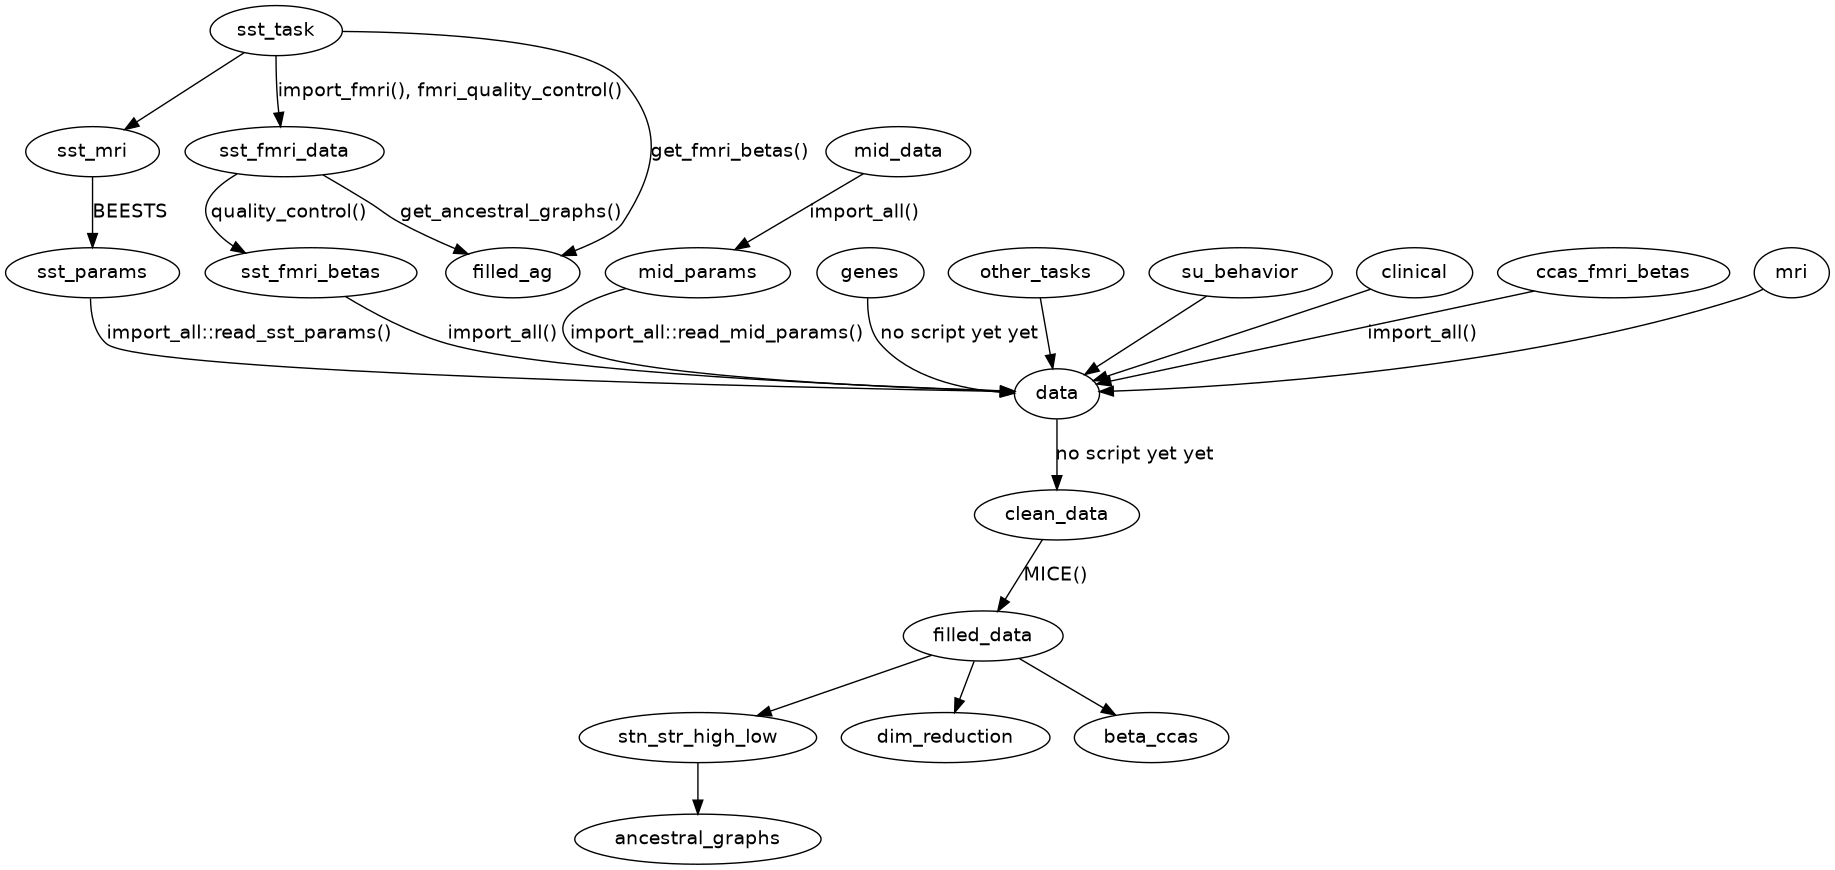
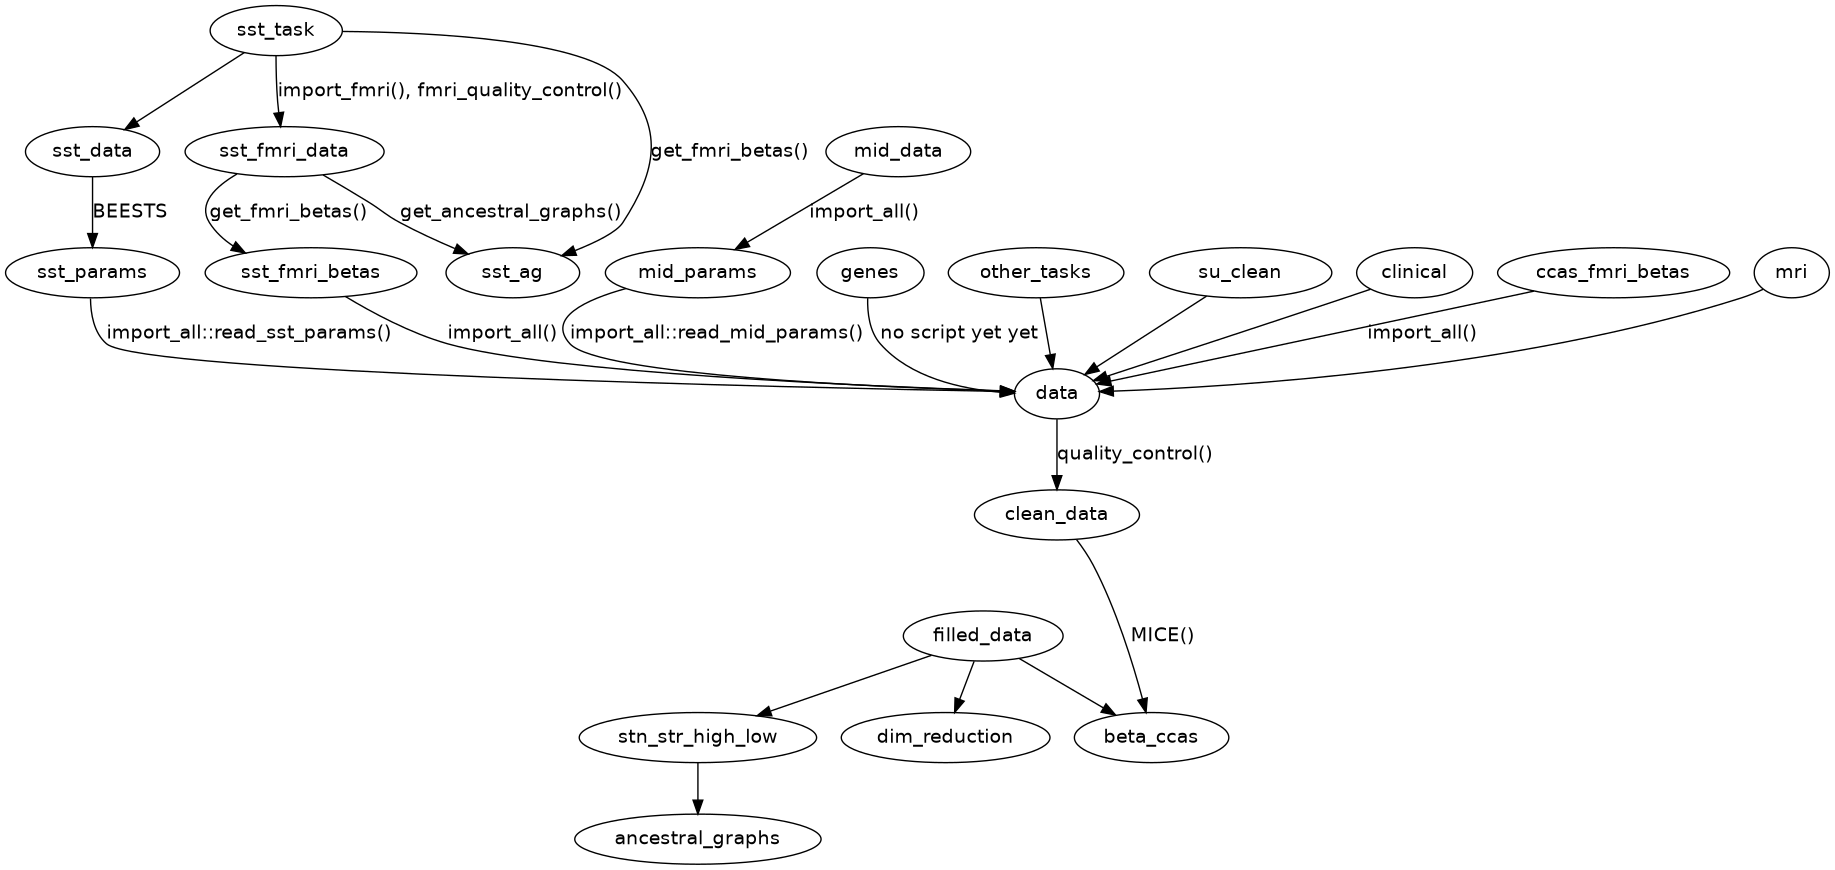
node "sst_mri": label "sst_mri" -> "sst_data"
edge "sst_fmri_data" -> "sst_fmri_betas": label "quality_control()" -> "get_fmri_betas()"
node "filled_ag": label "filled_ag" -> "sst_ag"
node "su_behavior": label "su_behavior" -> "su_clean"
edge "data" -> "clean_data": label "no script yet yet" -> "quality_control()"
edge "clean_data" -> "filled_data": now "clean_data" -> "beta_ccas"
